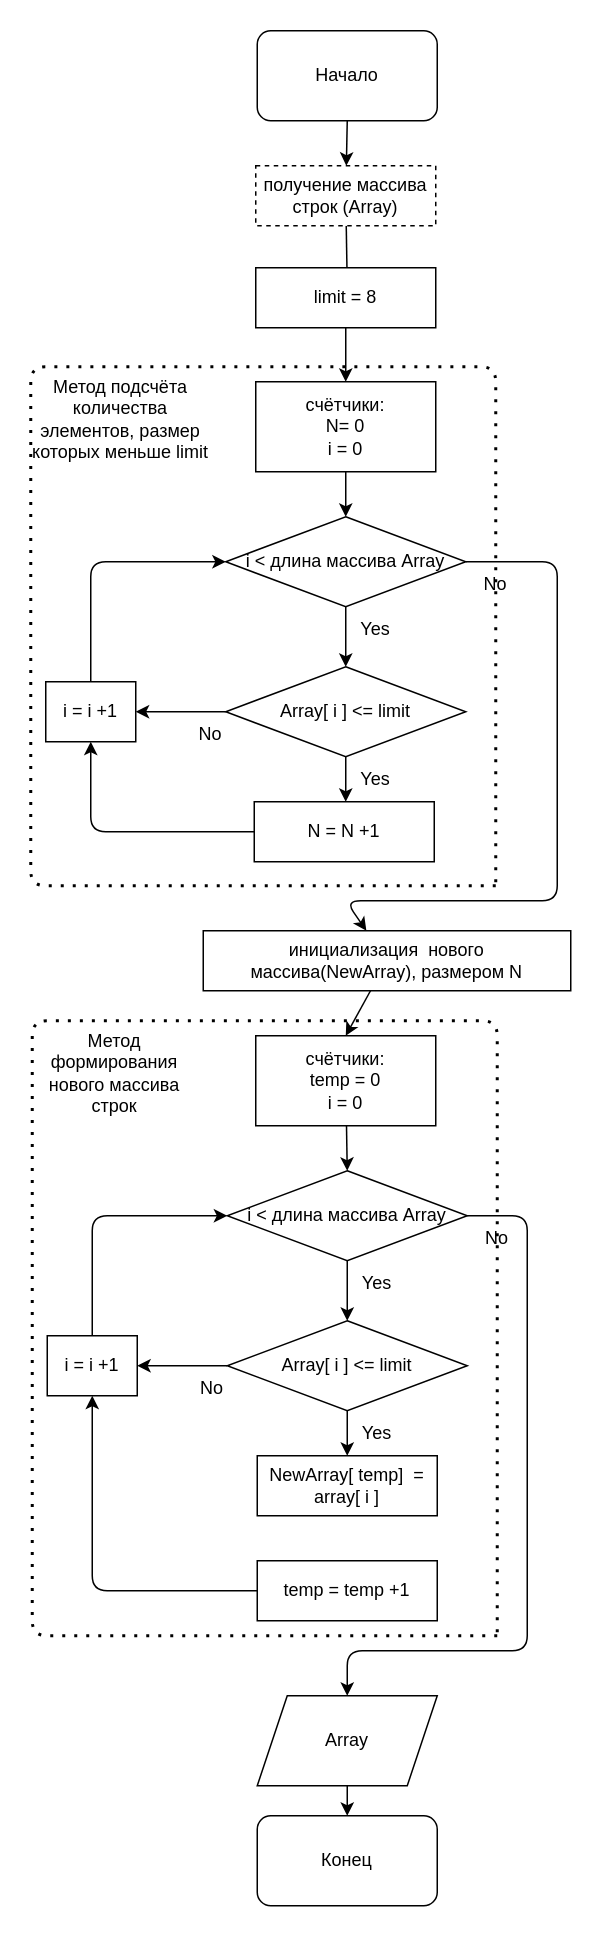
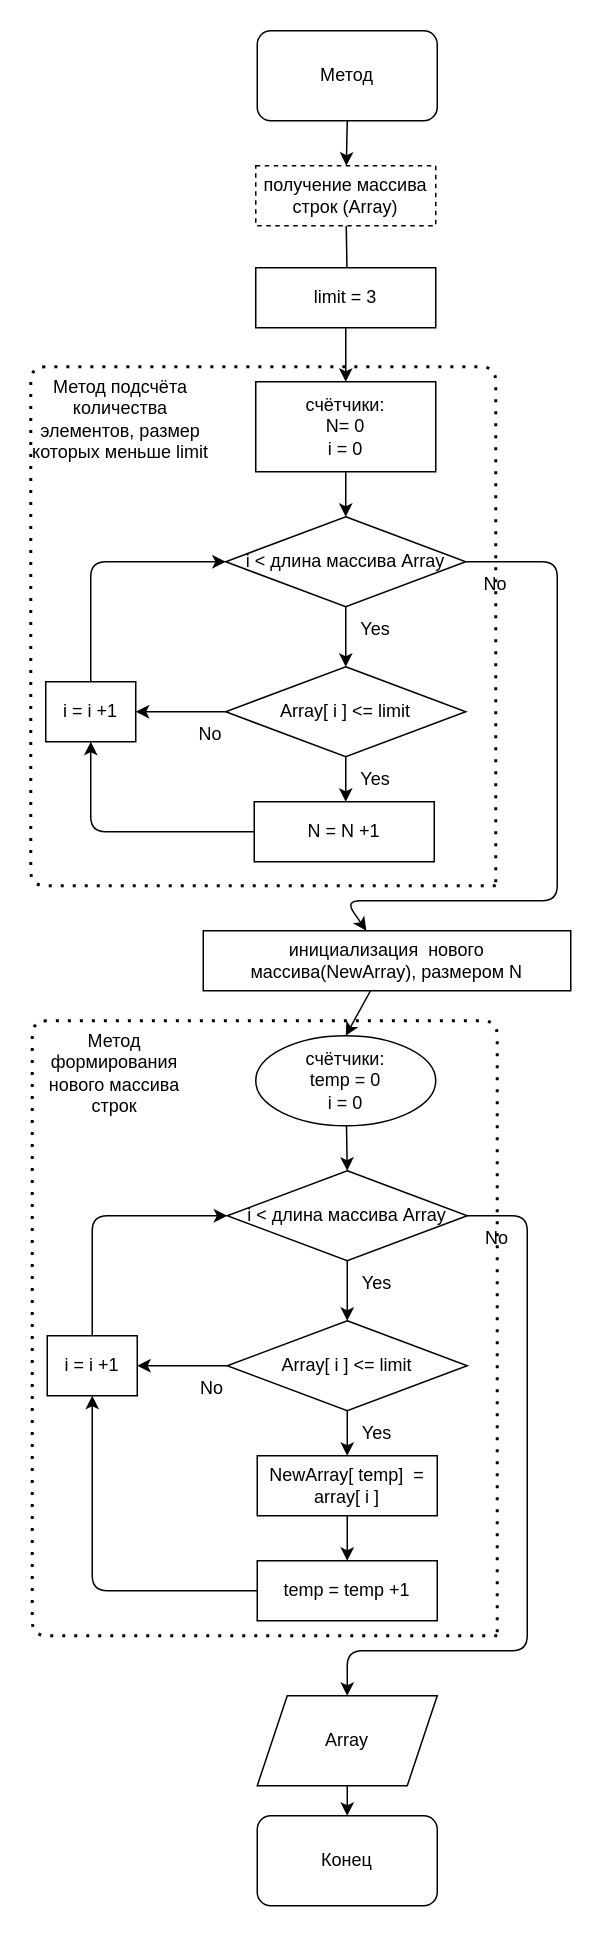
node "Начало": label "Начало" -> "Метод"
node "limit = 8": label "limit = 8" -> "limit = 3"
node "счётчики: temp = 0 i = 0": shape rectangle -> ellipse
edge "NewArray[ temp] = array[ i ]" -> "temp = temp +1": added
